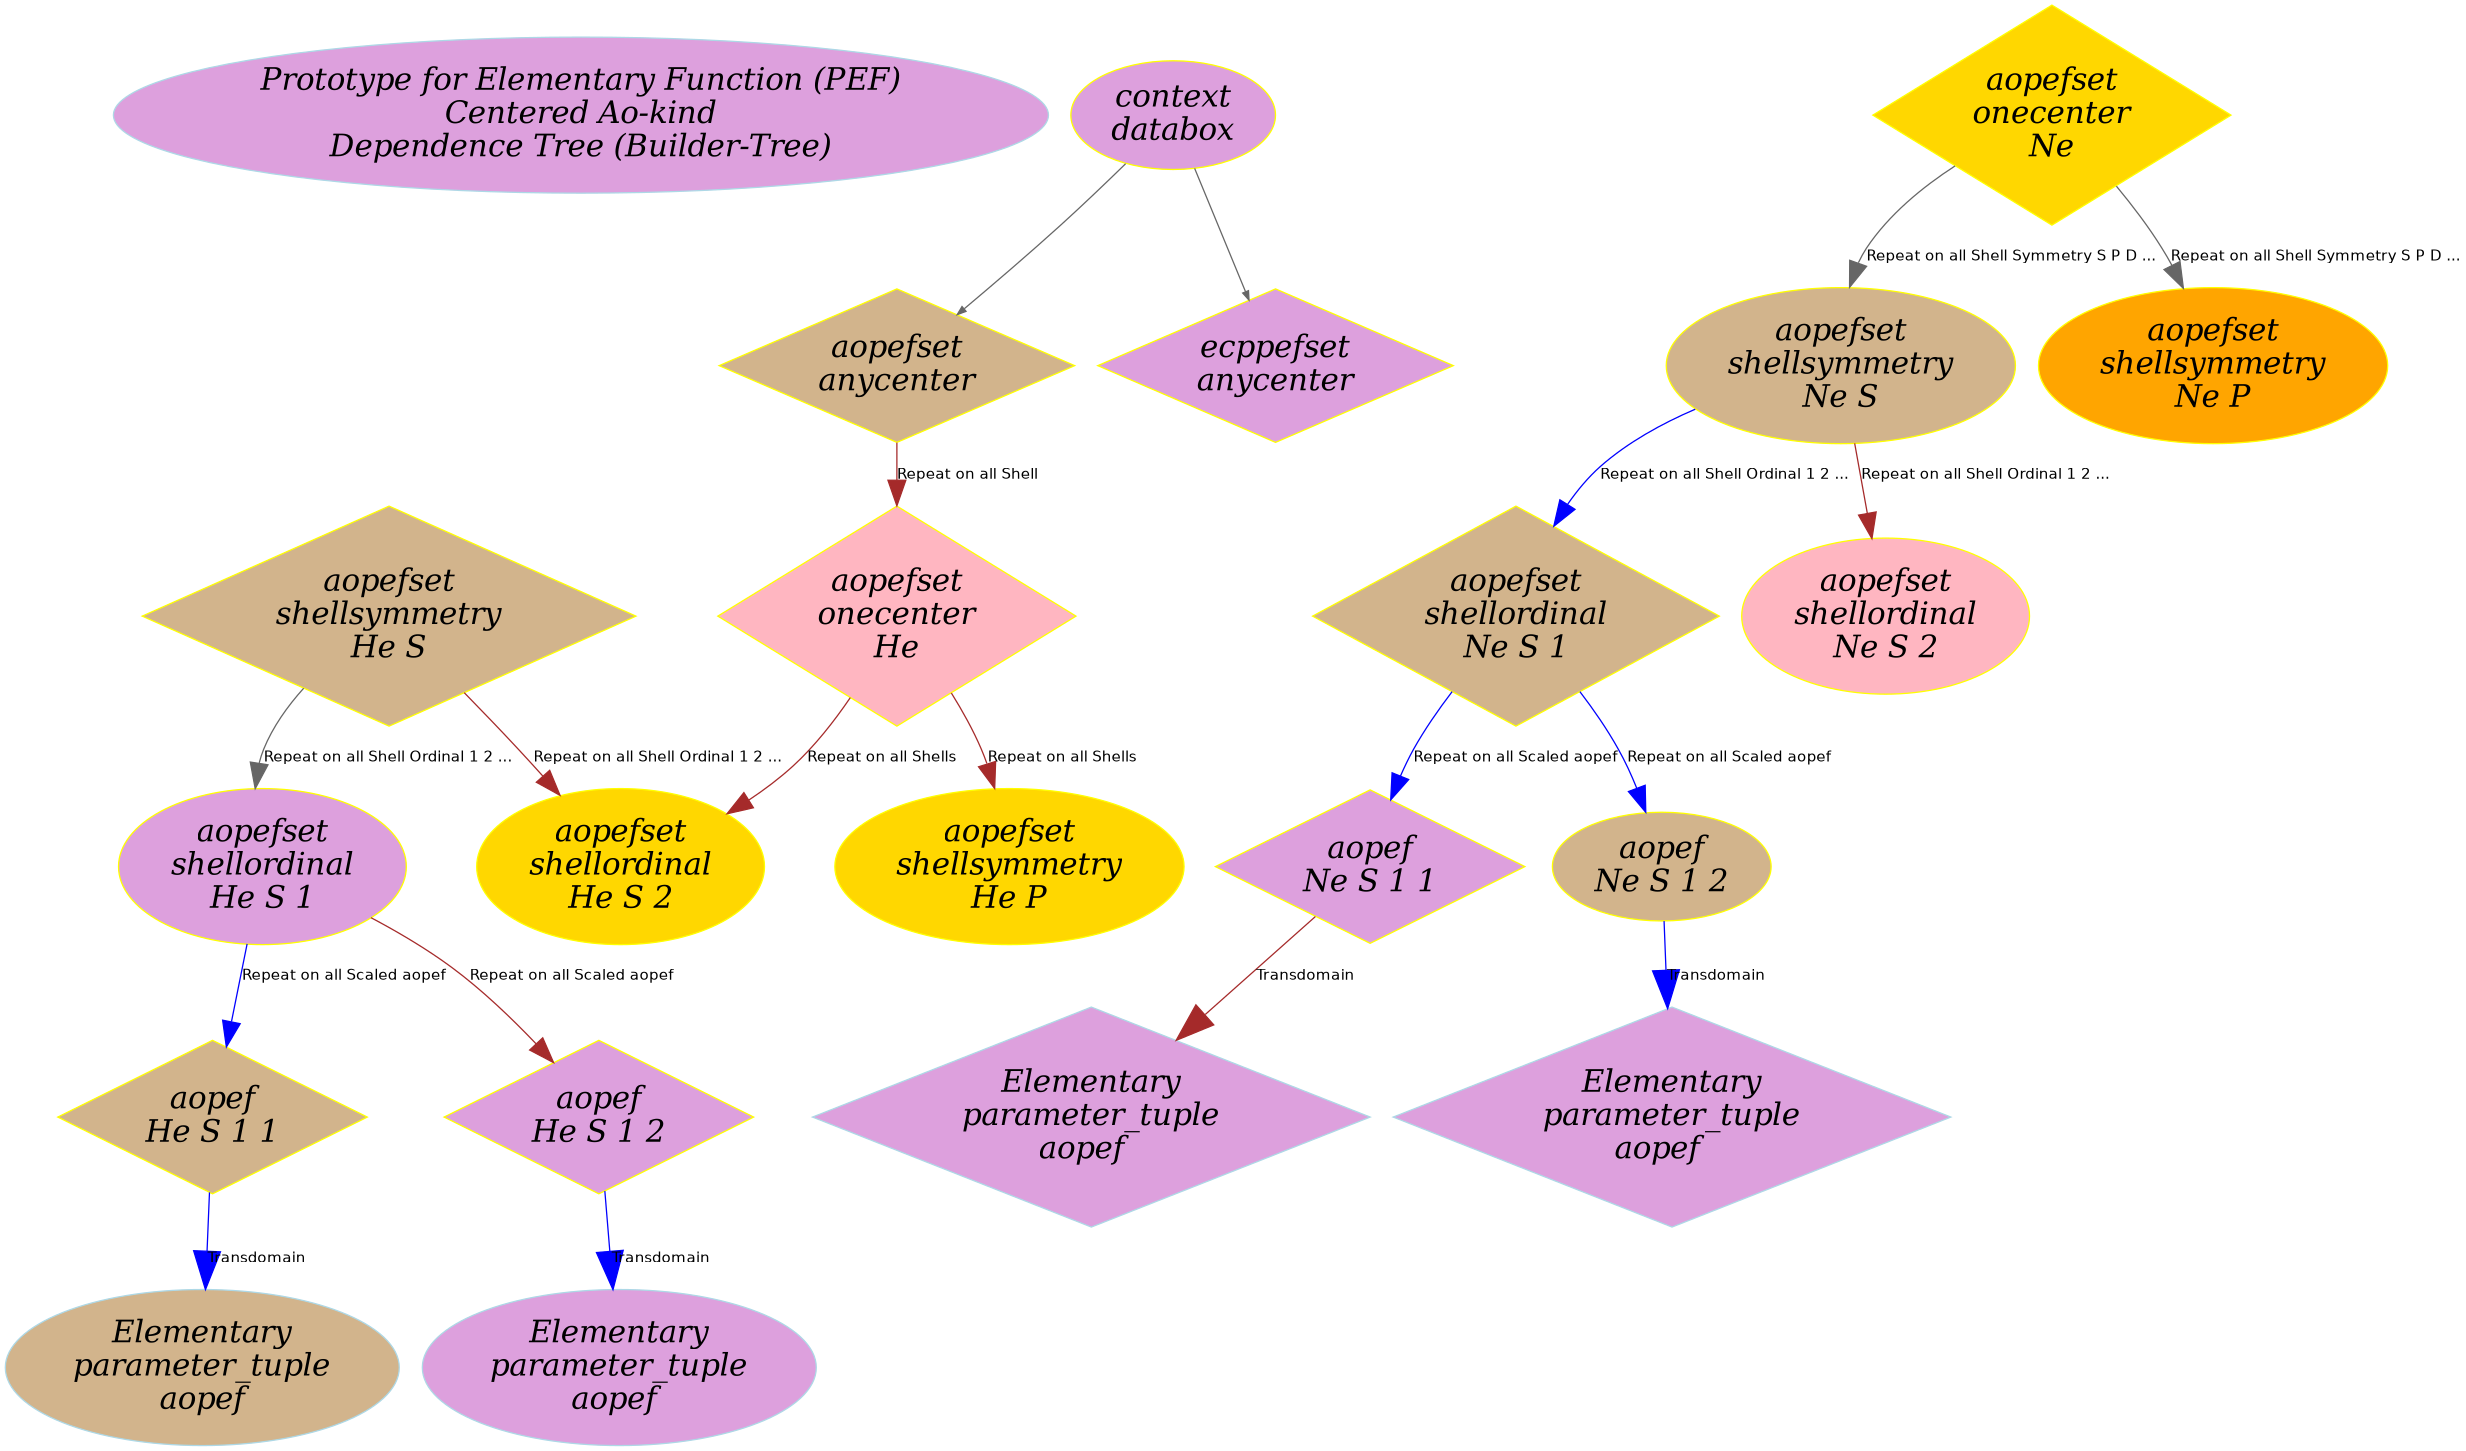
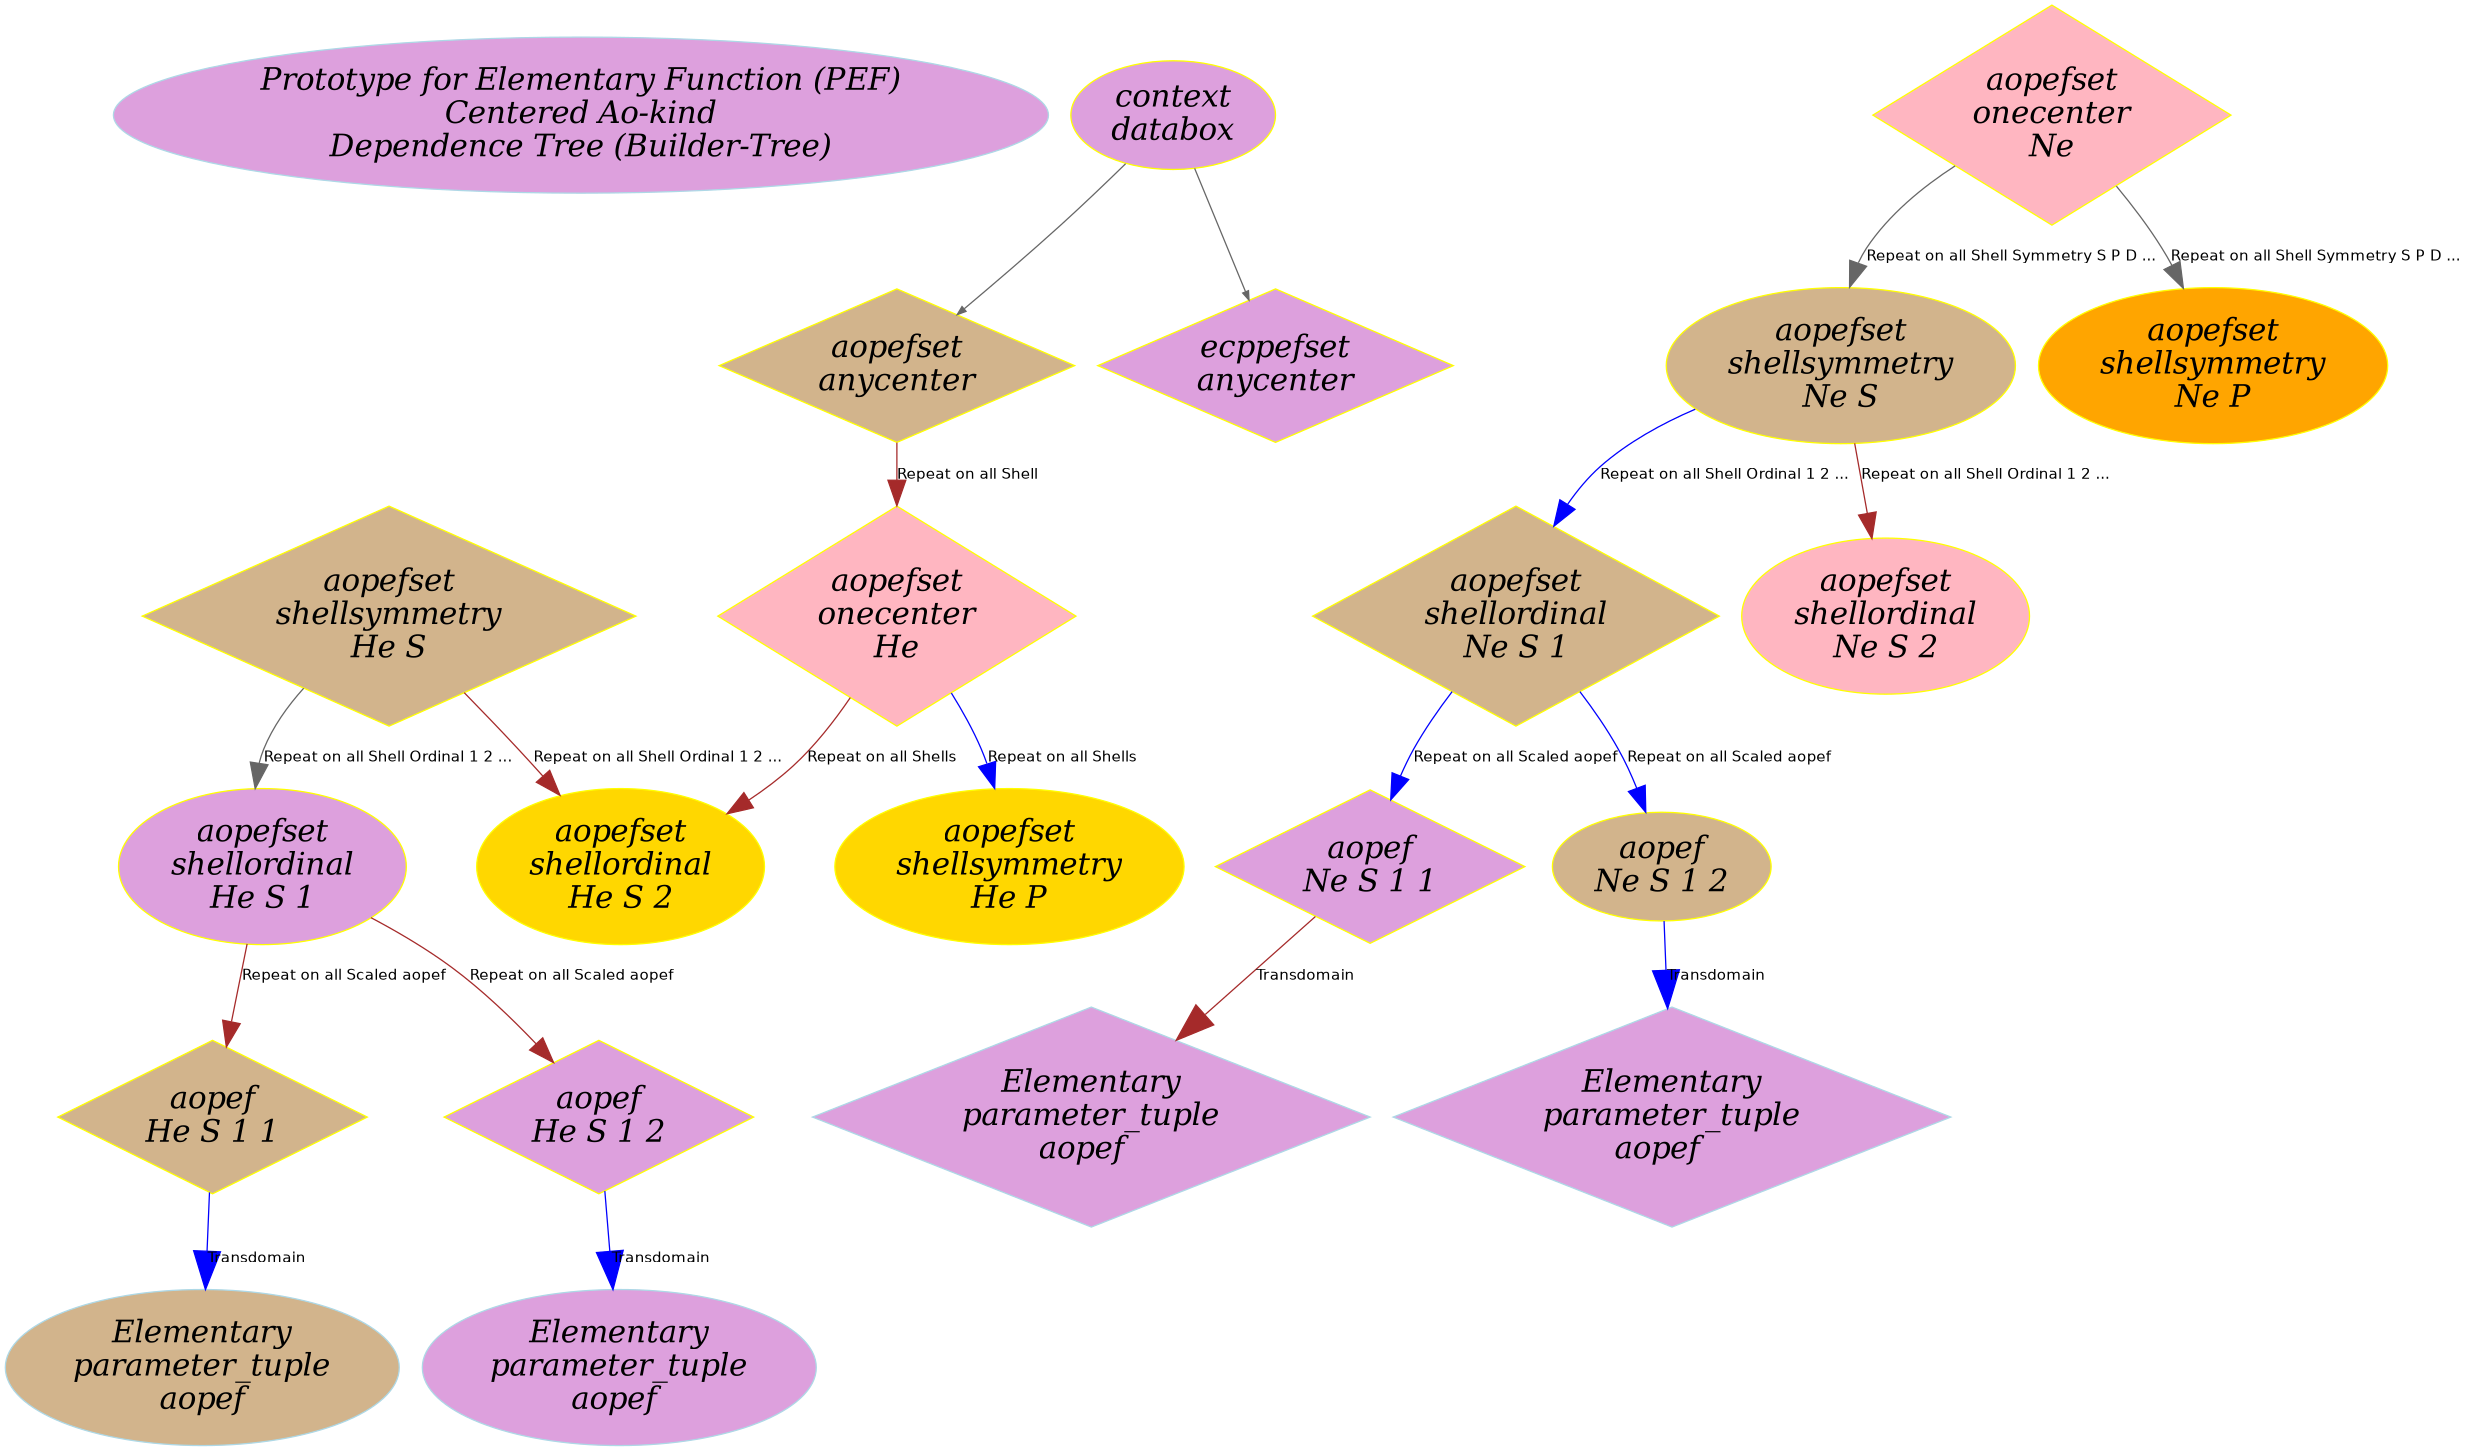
node "aopefset onecenter Ne": fillcolor gold -> lightpink
edge "aopefset onecenter He" -- "aopefset shellsymmetry He P": color brown -> blue
edge "aopefset shellordinal He S 1" -- "aopef He S 1 1": color blue -> brown
